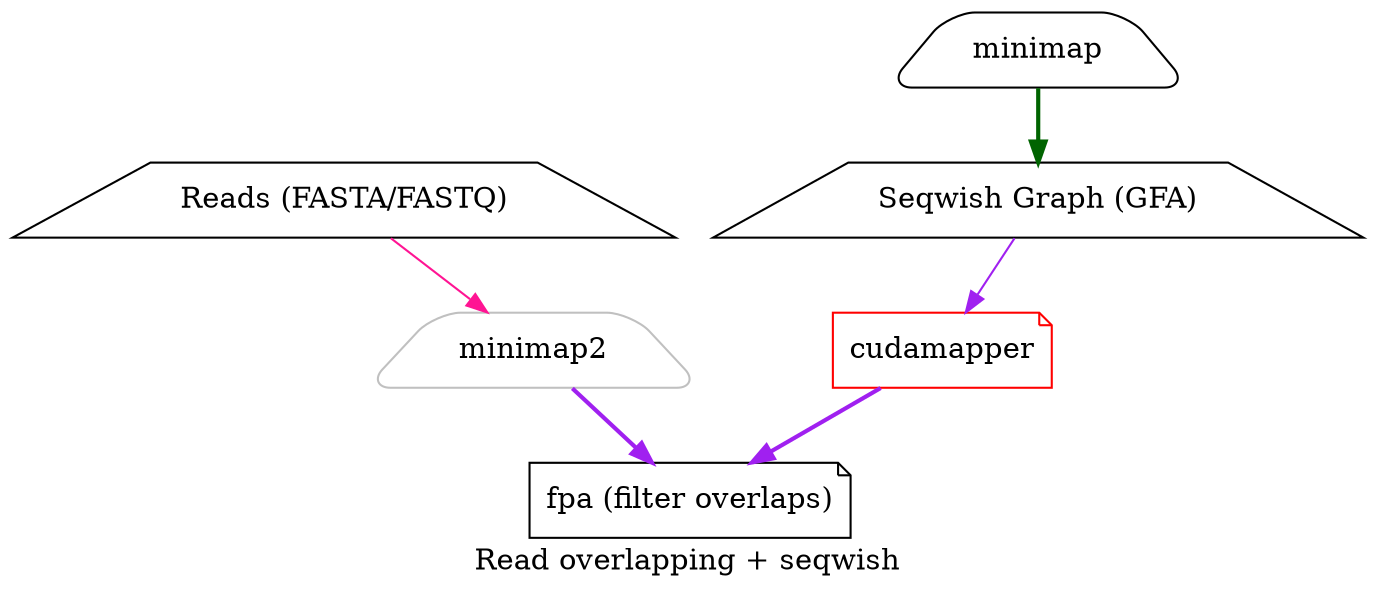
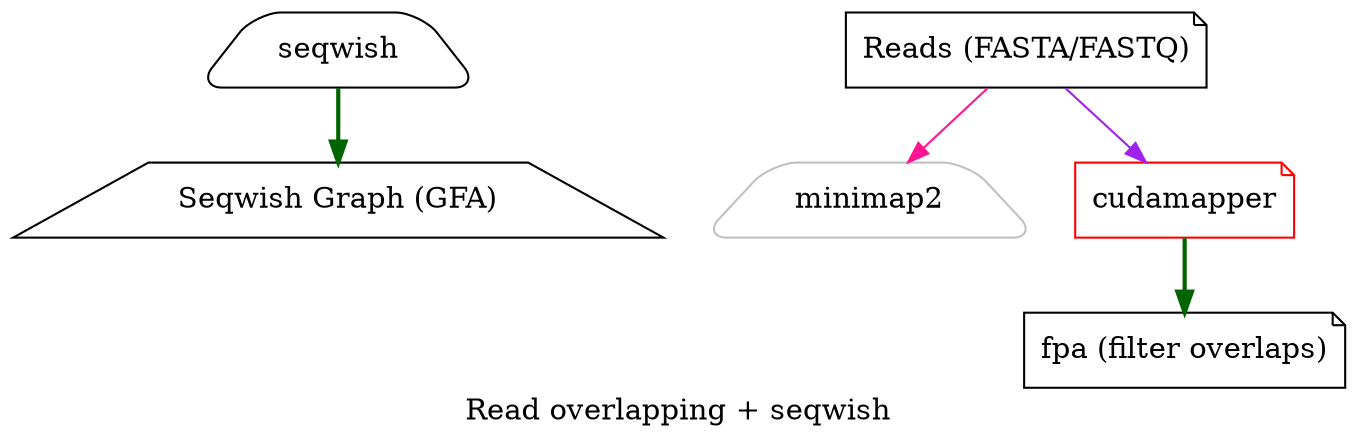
node "minimap": label "minimap" -> "seqwish"
node "Reads (FASTA/FASTQ)": shape trapezium -> note
edge "Seqwish Graph (GFA)" -> "cudamapper": now "Reads (FASTA/FASTQ)" -> "cudamapper"
edge "minimap2" -> "fpa (filter overlaps)": removed
edge "cudamapper" -> "fpa (filter overlaps)": color purple -> darkgreen
